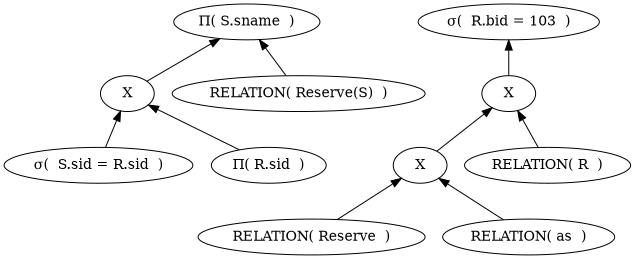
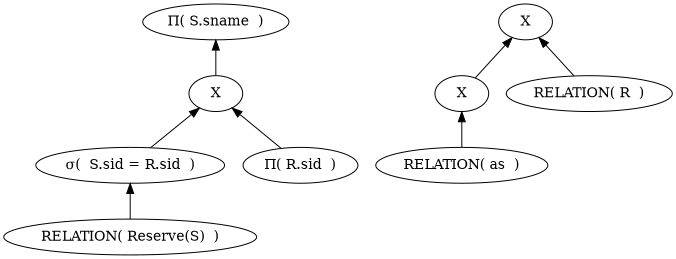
node "σ(  R.bid = 103  )": removed
edge "RELATION( Reserve(S)  )" -> "Π( S.sname  )": now "RELATION( Reserve(S)  )" -> "σ(  S.sid = R.sid  )"
node "RELATION( Reserve  )": removed
